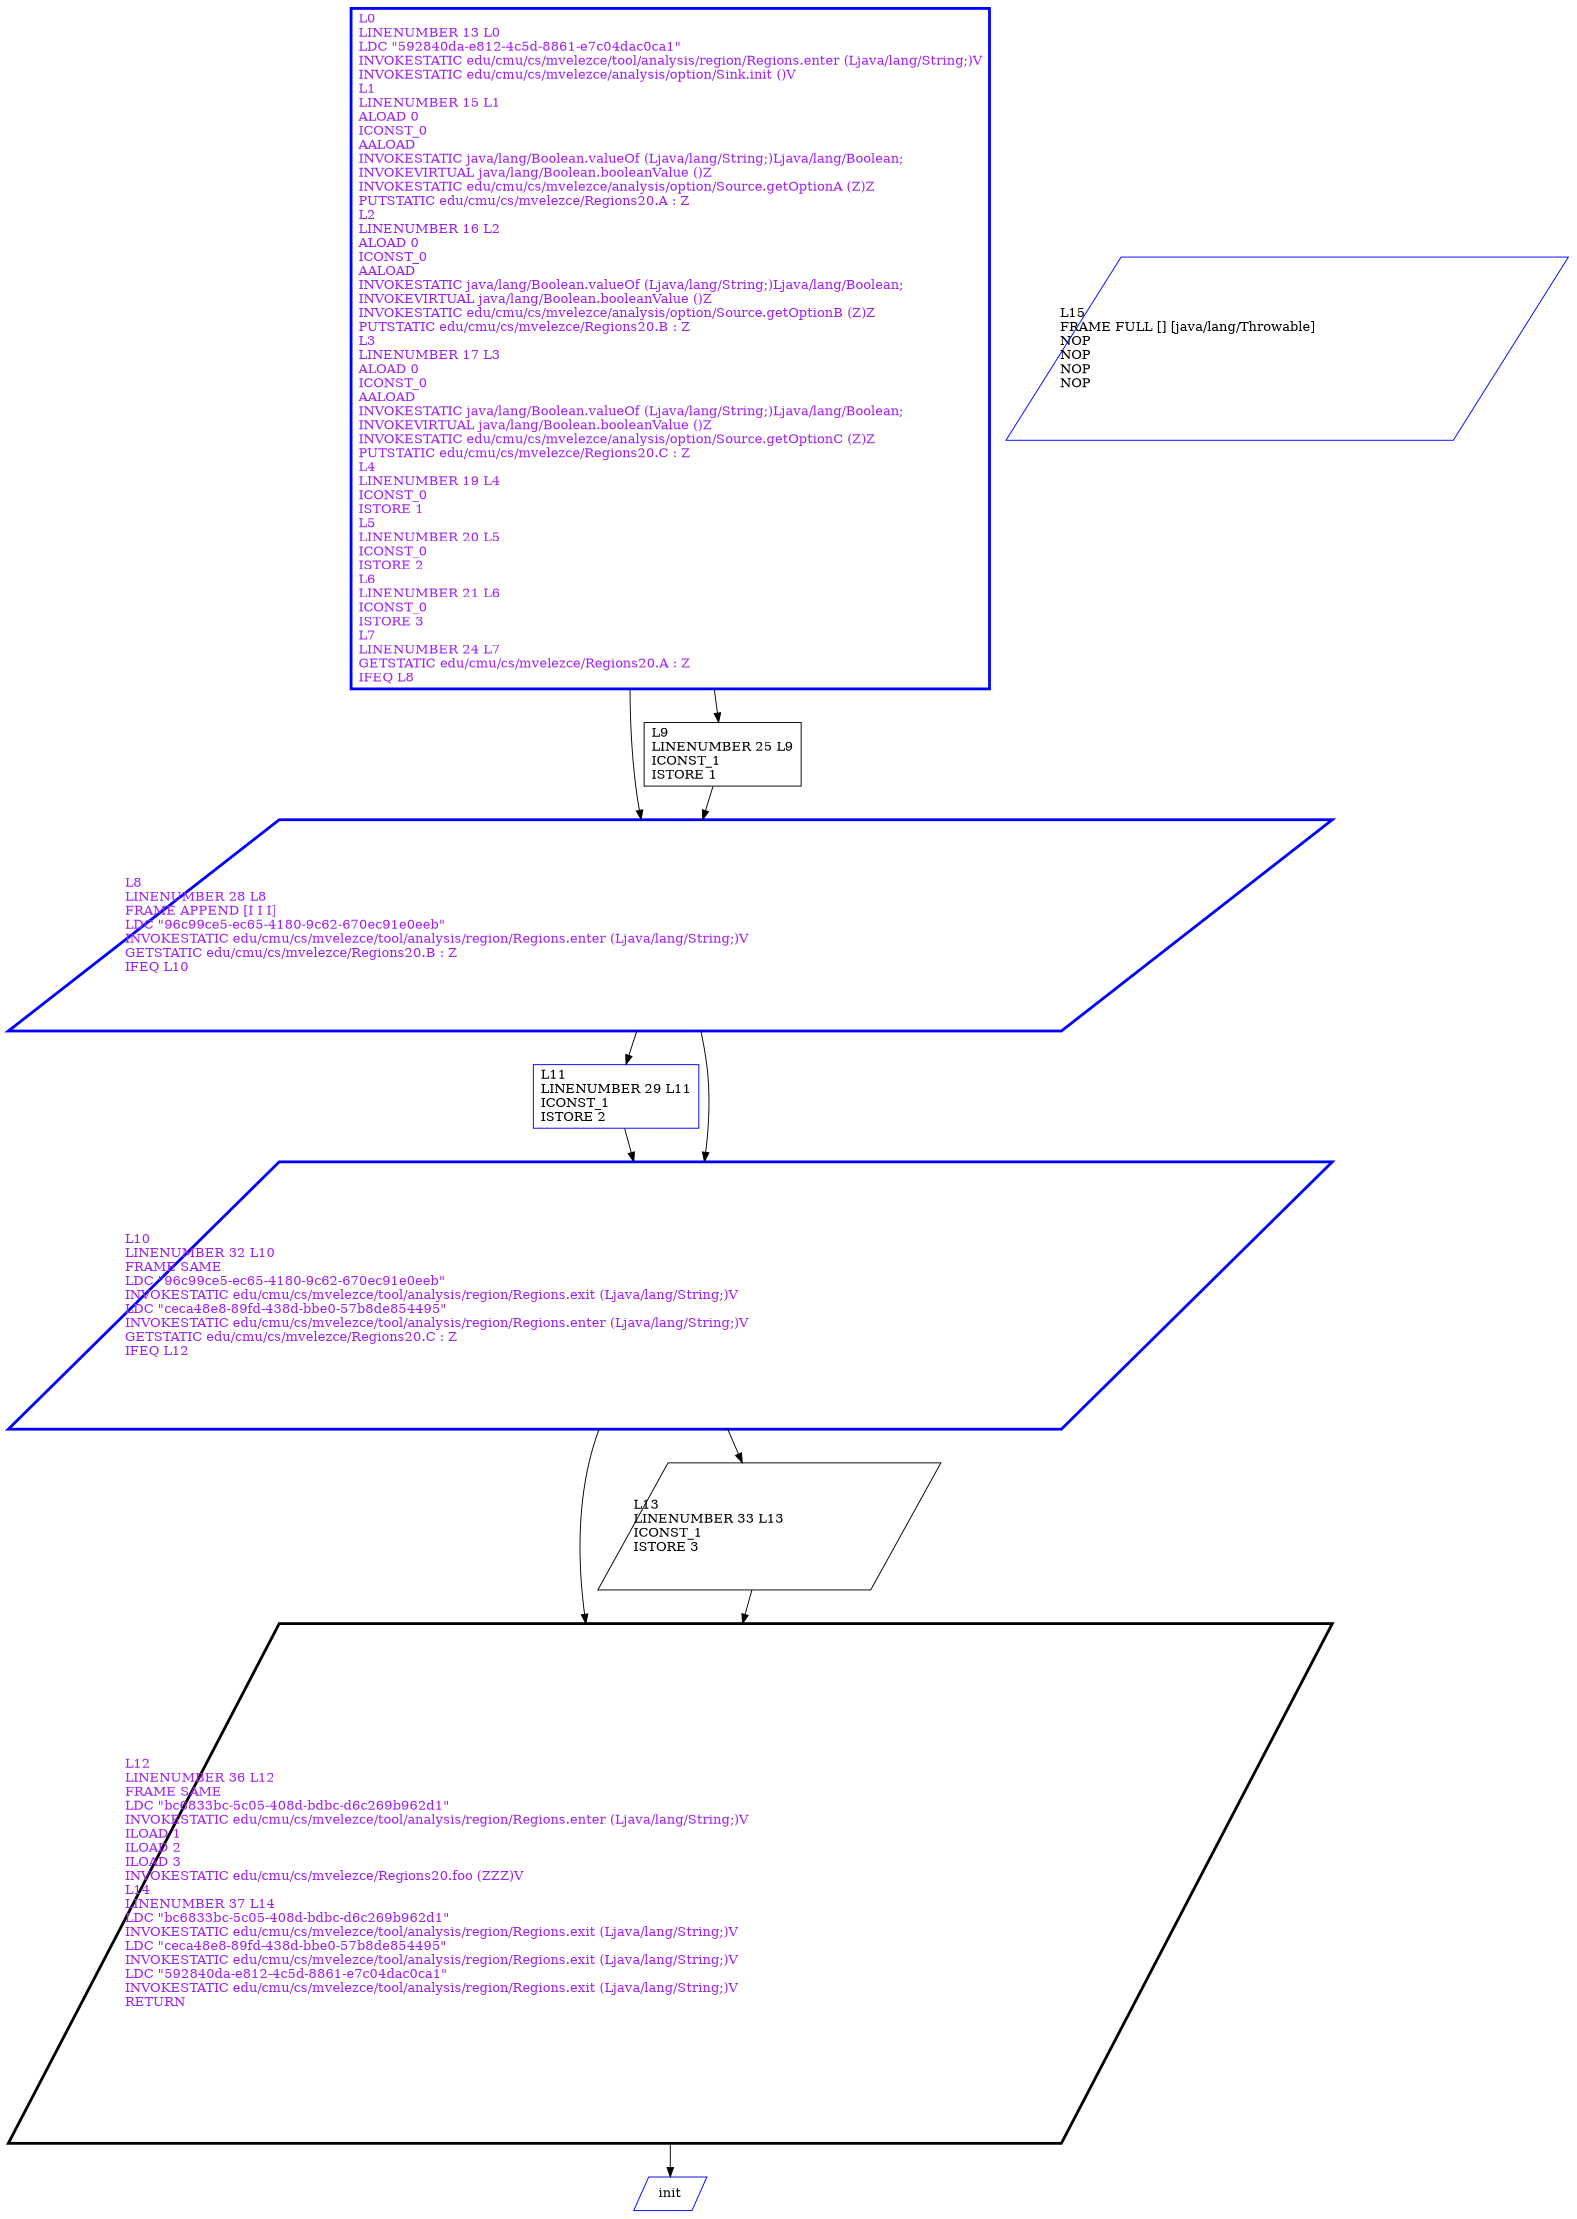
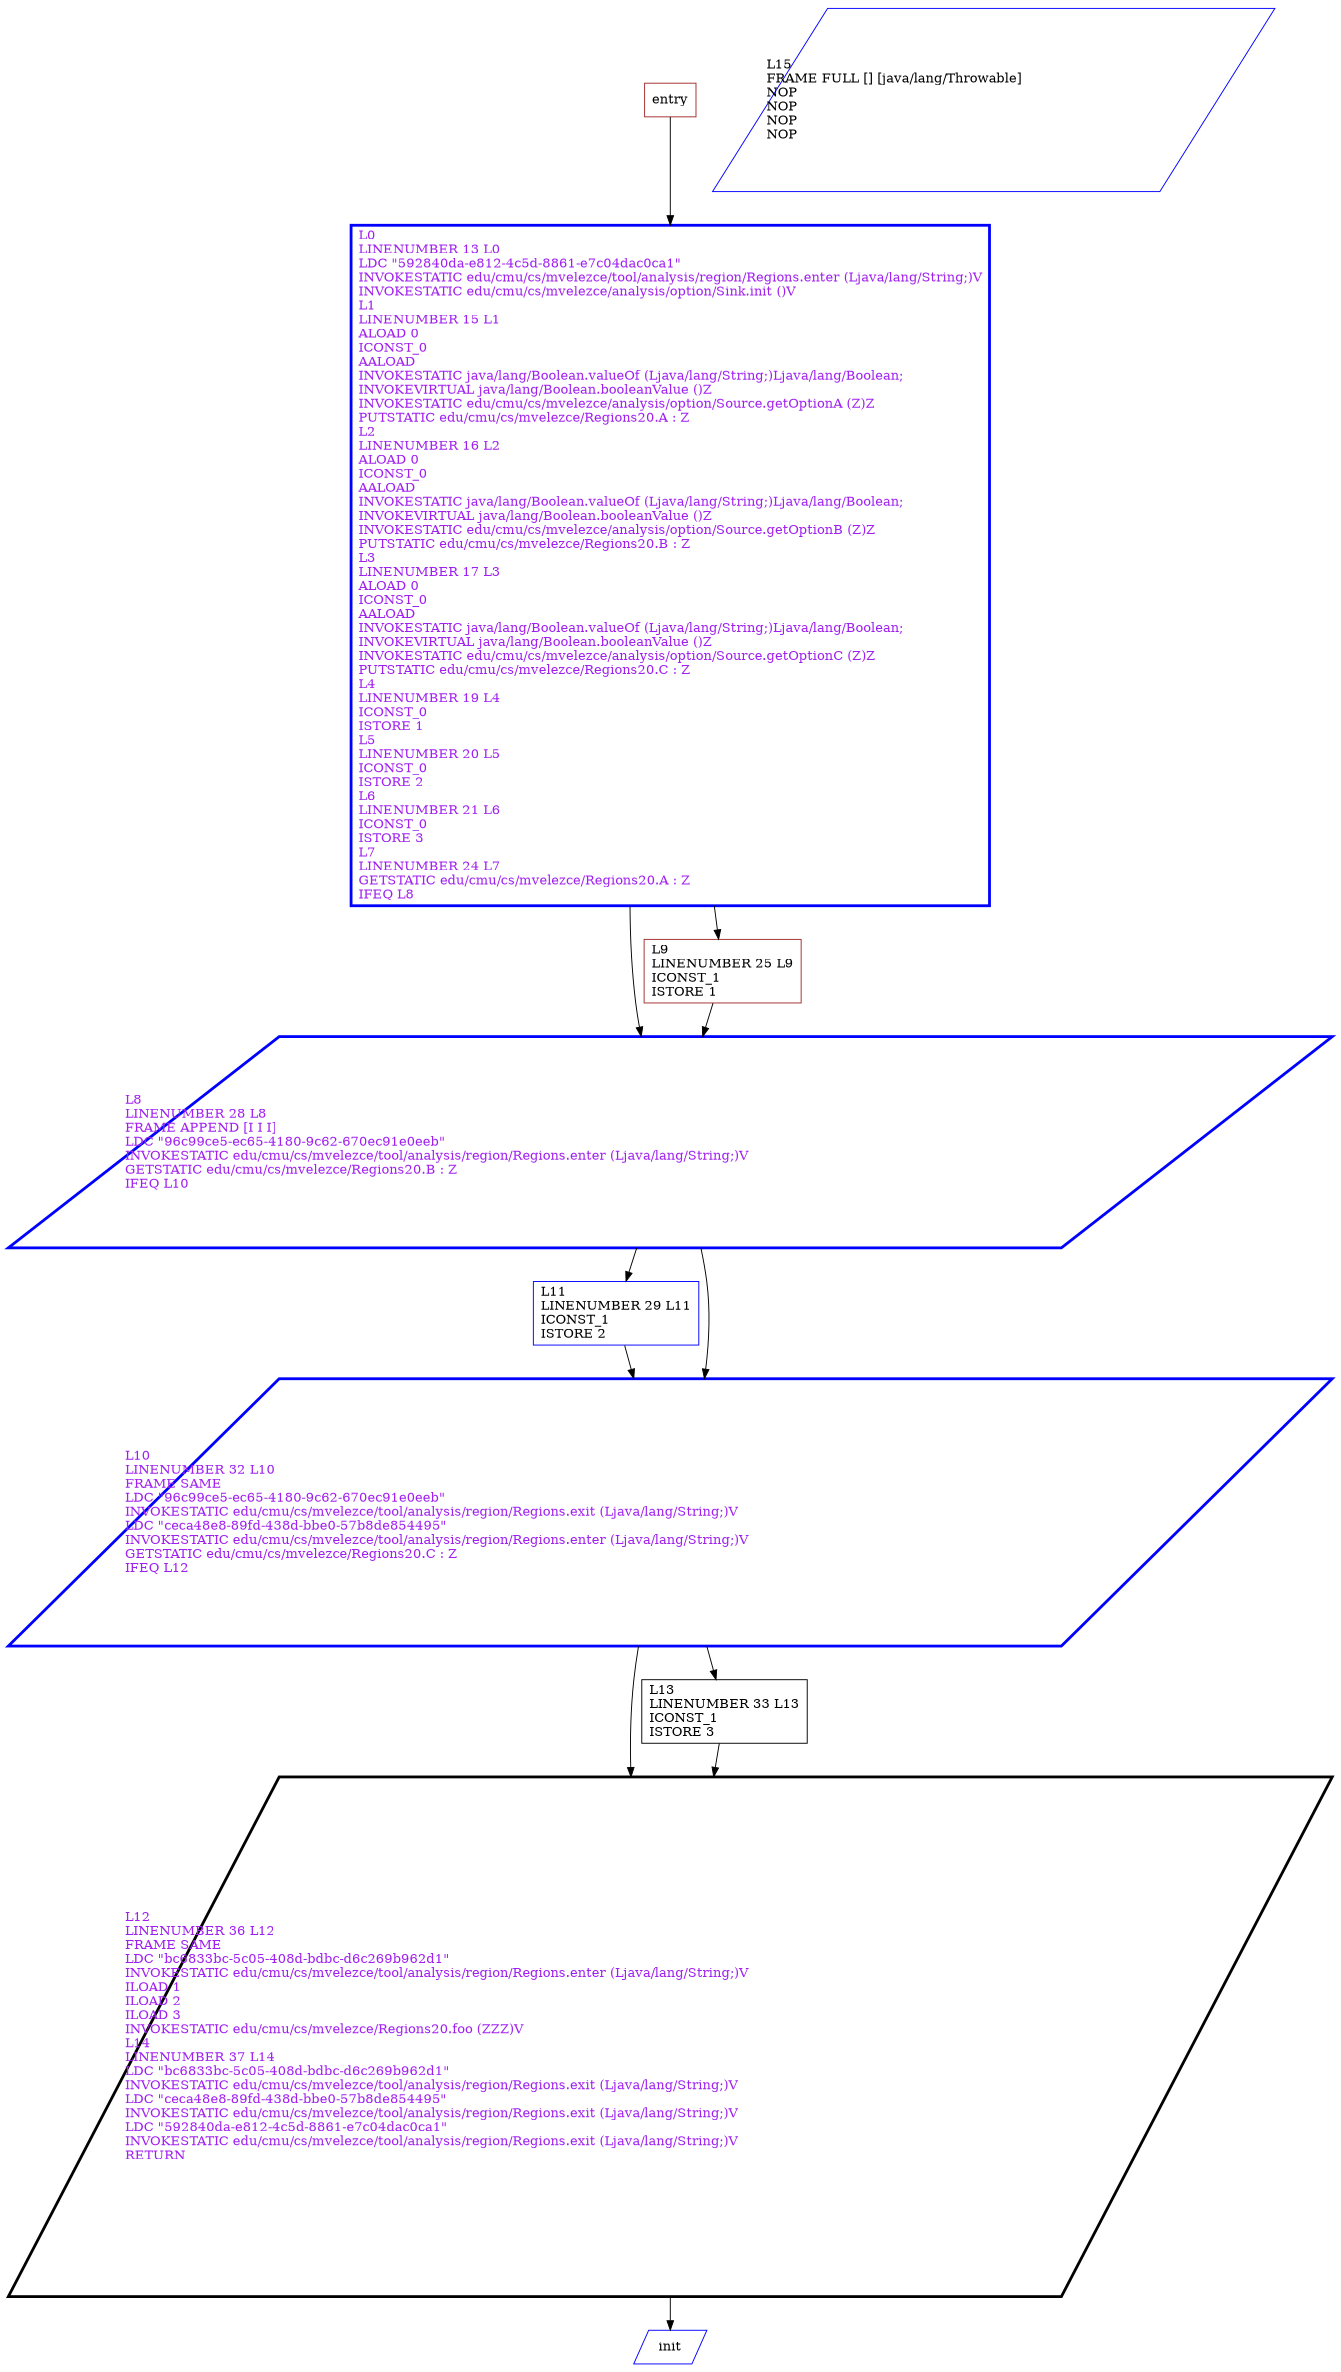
node "entry": added
node "L9 LINENUMBER 25 L9 ICONST_1 ISTORE 1": color black -> brown
node "L13 LINENUMBER 33 L13 ICONST_1 ISTORE 3": shape parallelogram -> box
